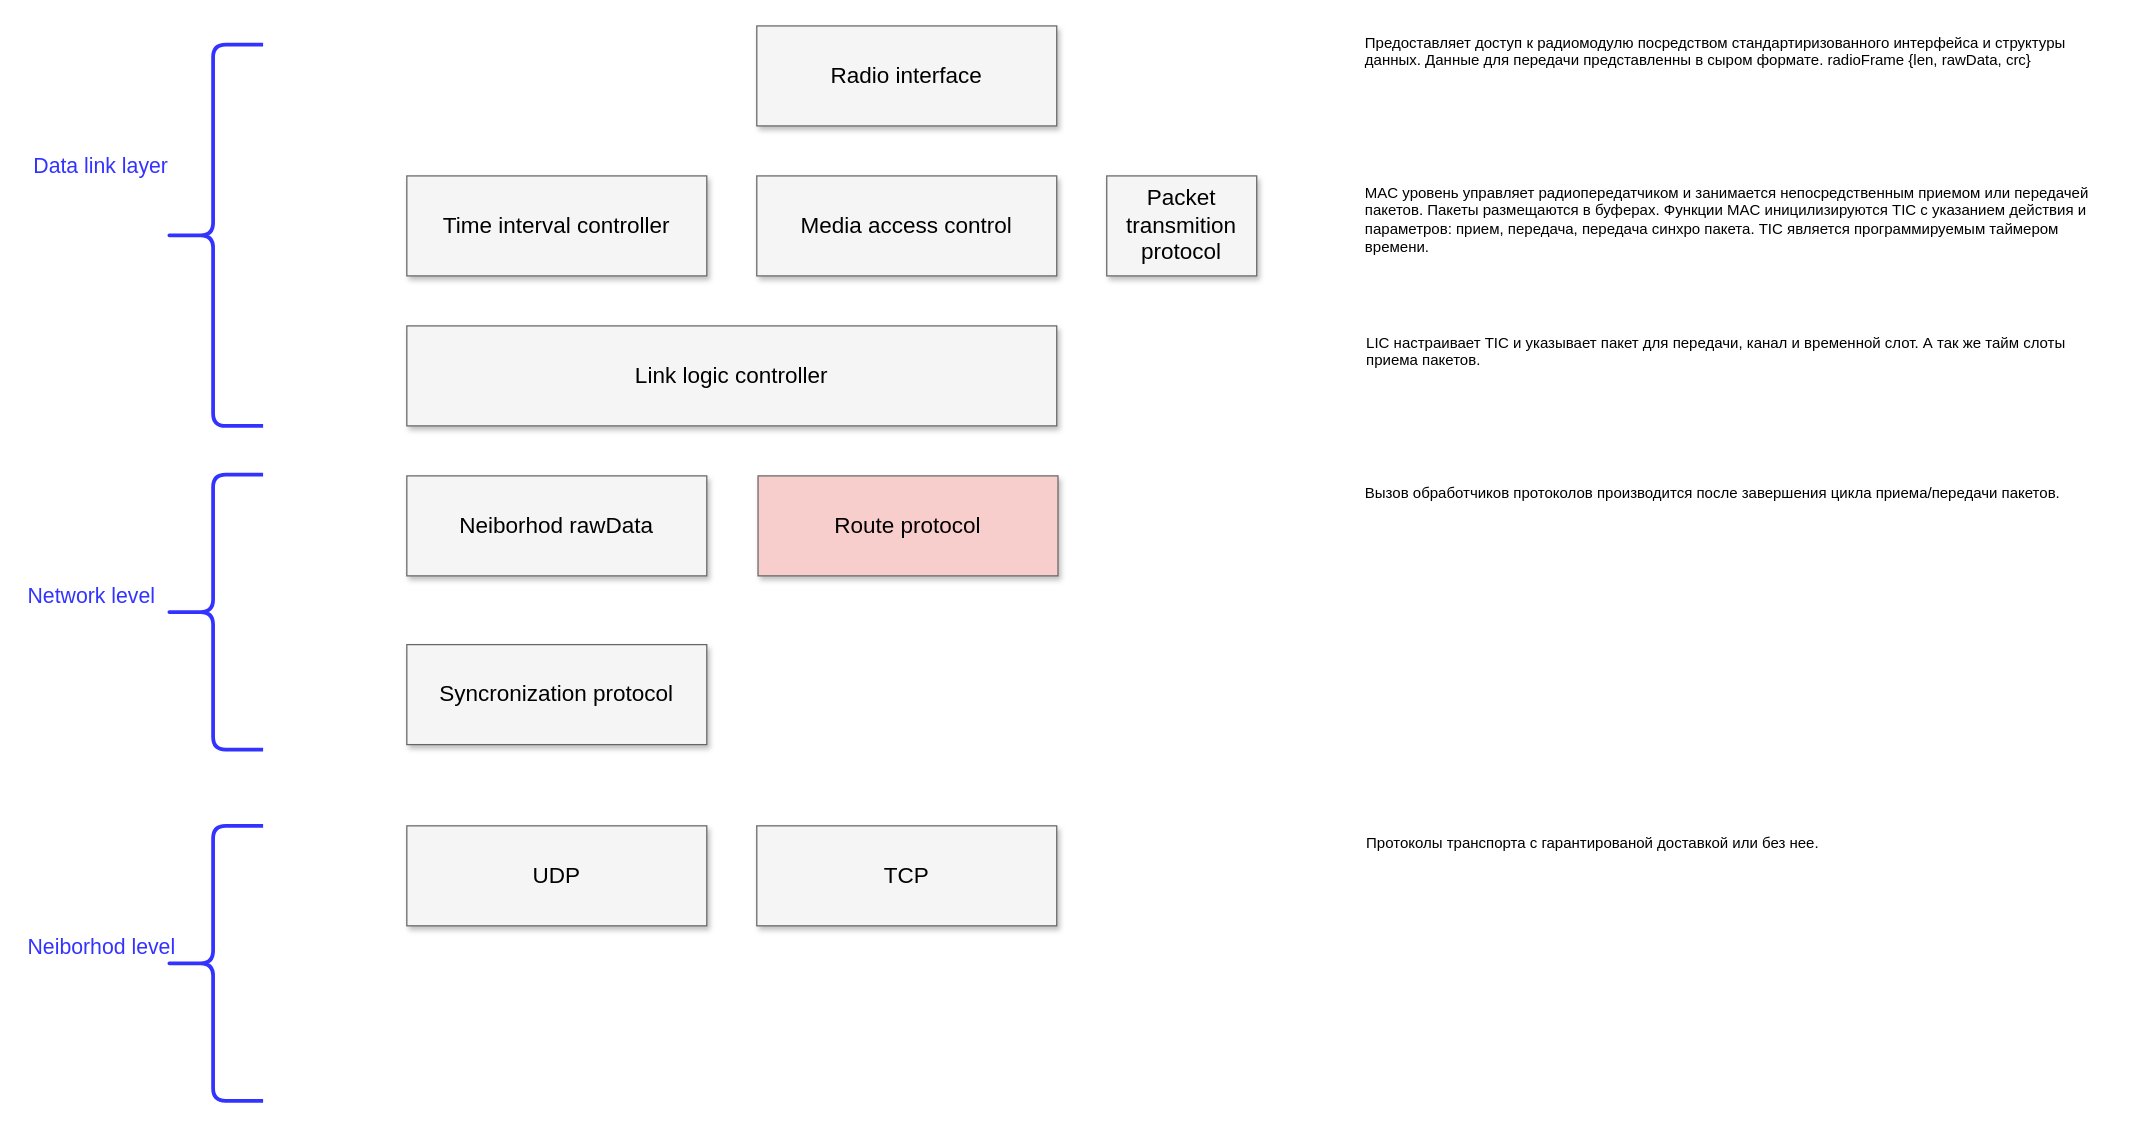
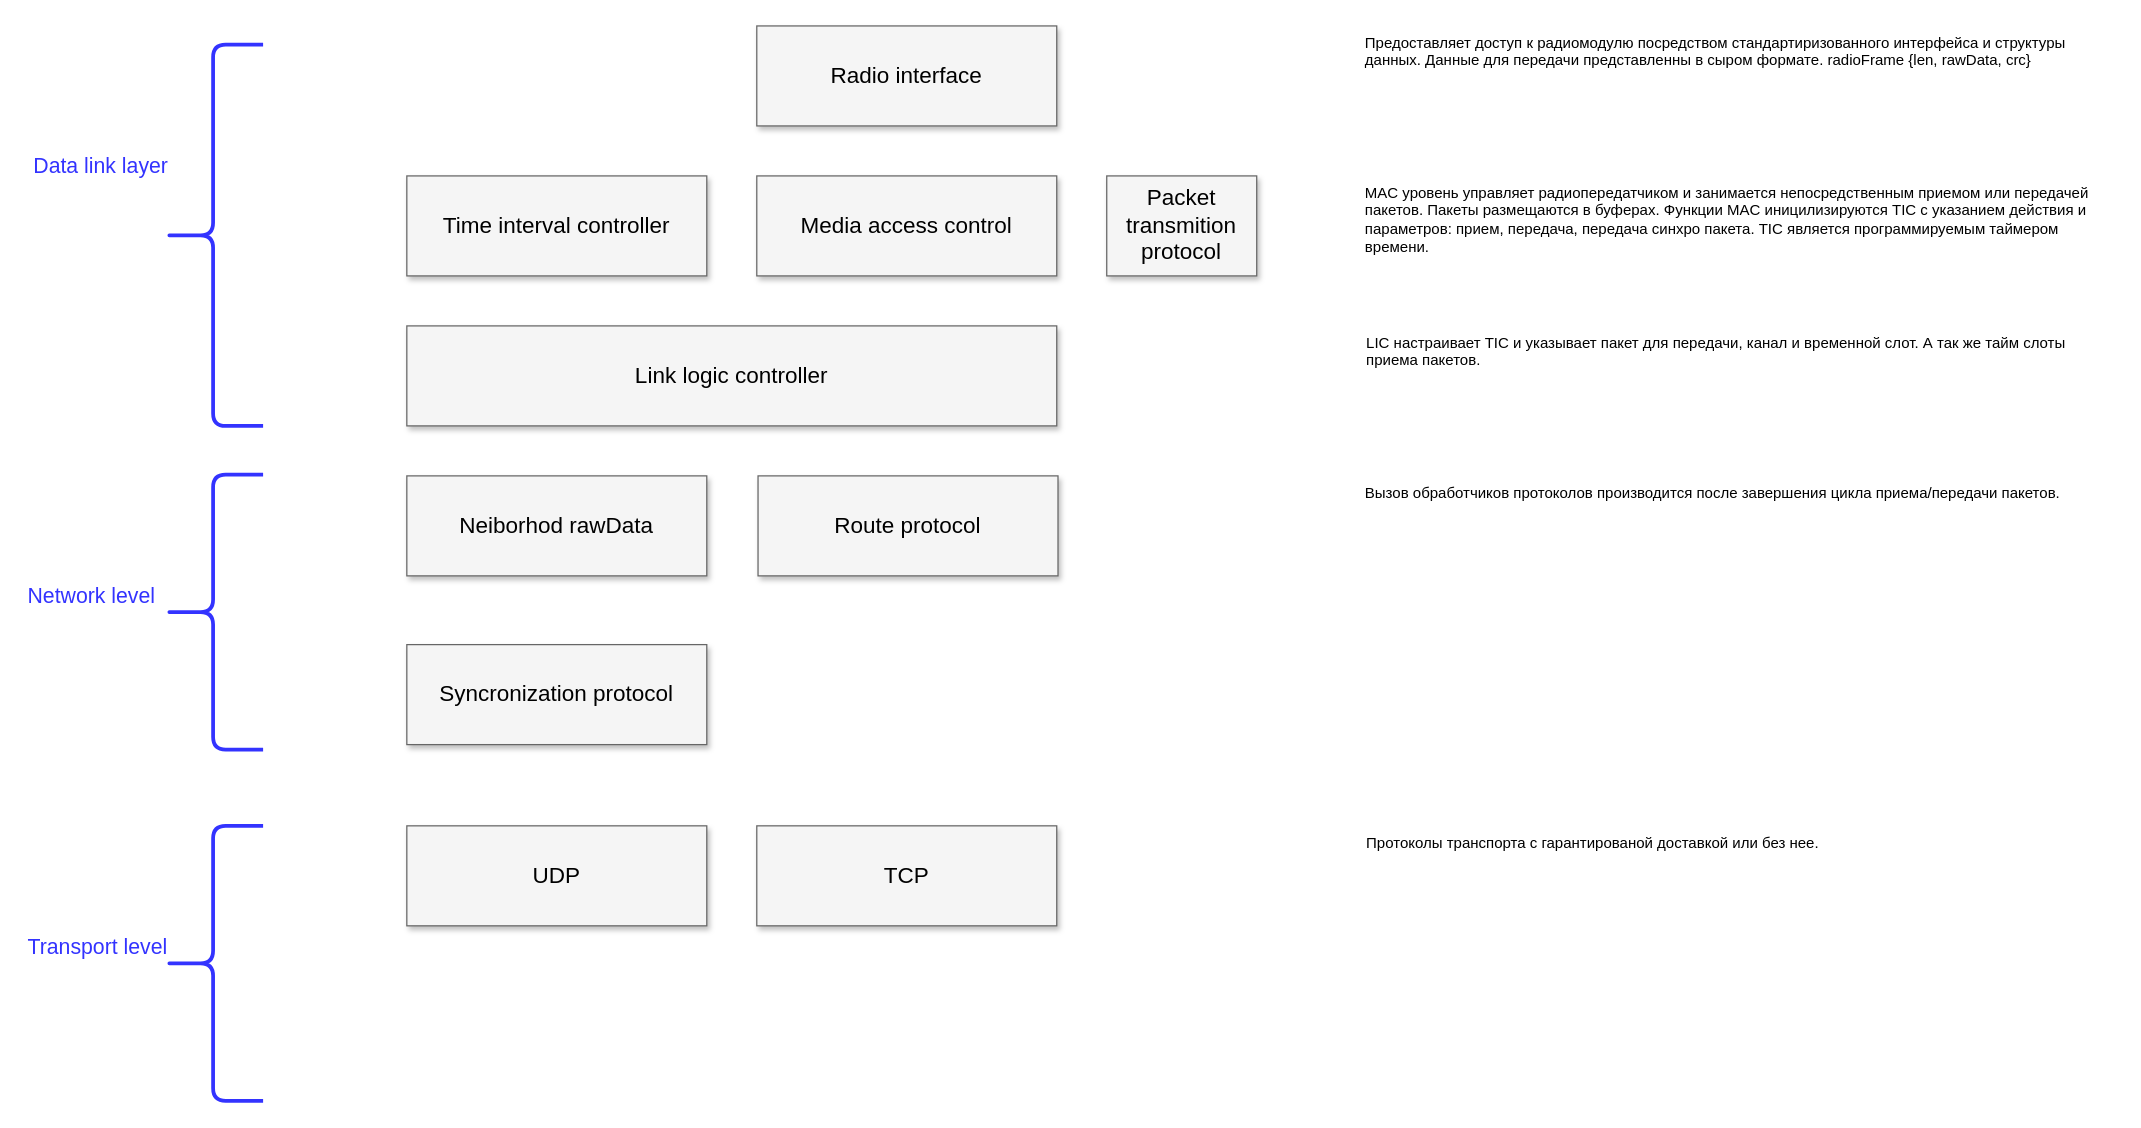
node "Route protocol": fillcolor #f8cecc -> #f5f5f5
node "Neiborhod level": label "Neiborhod level" -> "Transport level"
